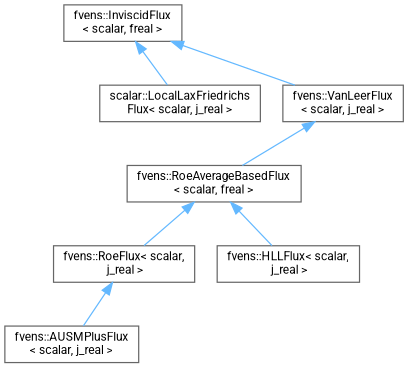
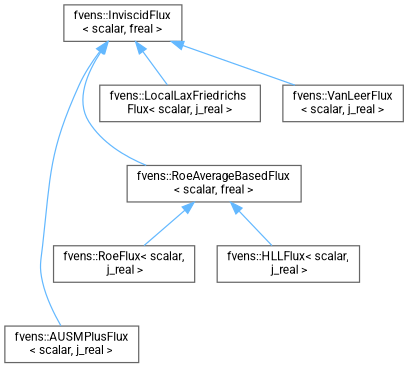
node "scalar::LocalLaxFriedrichs Flux< scalar, j_real >": label "scalar::LocalLaxFriedrichs Flux< scalar, j_real >" -> "fvens::LocalLaxFriedrichs Flux< scalar, j_real >"
edge "fvens::RoeAverageBasedFlux < scalar, freal >" -> "fvens::VanLeerFlux < scalar, j_real >": now "fvens::RoeAverageBasedFlux < scalar, freal >" -> "fvens::InviscidFlux < scalar, freal >"
edge "fvens::AUSMPlusFlux < scalar, j_real >" -> "fvens::RoeFlux< scalar, j_real >": now "fvens::AUSMPlusFlux < scalar, j_real >" -> "fvens::InviscidFlux < scalar, freal >"
